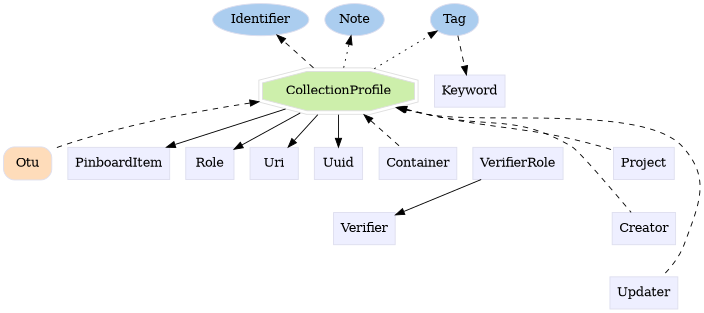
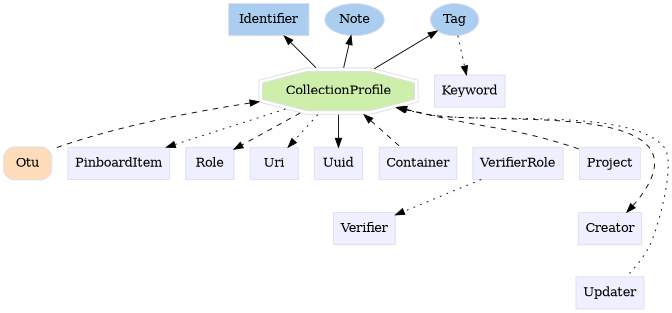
node "Identifier": shape ellipse -> box
edge "Tag" -> "Keyword": style dashed -> dotted
edge "CollectionProfile" -> "Tag": style dotted -> solid
edge "CollectionProfile" -> "Identifier": style dashed -> solid
edge "CollectionProfile" -> "Note": style dotted -> solid
edge "Updater" -> "CollectionProfile": style dashed -> dotted
edge "CollectionProfile" -> "PinboardItem": style solid -> dotted
edge "CollectionProfile" -> "Uri": style solid -> dotted
edge "CollectionProfile" -> "Role": style solid -> dashed
edge "Creator" -> "CollectionProfile": reversed
edge "VerifierRole" -> "Verifier": style solid -> dotted
